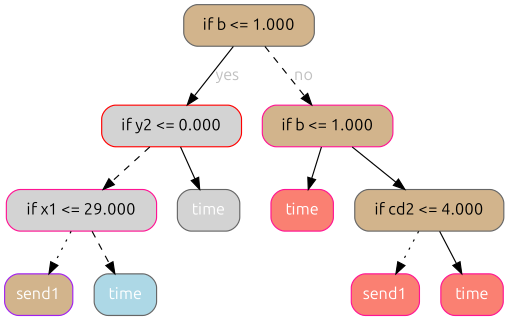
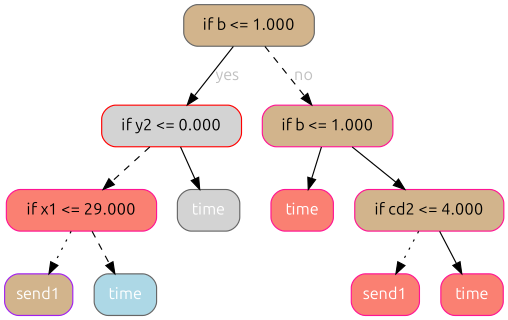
node "if x1 <= 29.000": fillcolor lightgrey -> salmon
node "if cd2 <= 4.000": color gray40 -> deeppink
